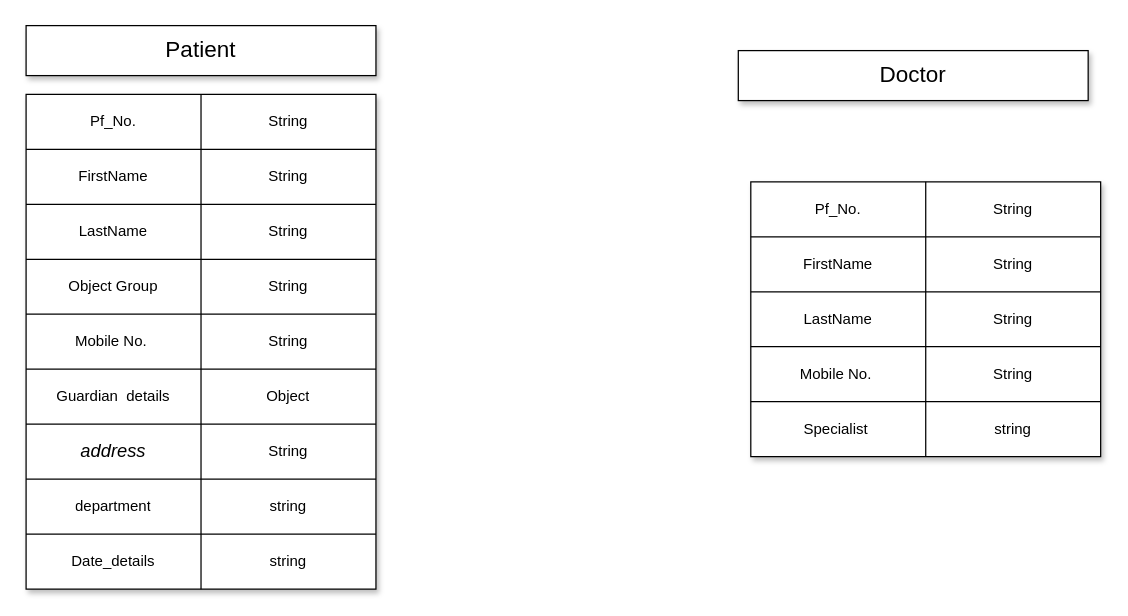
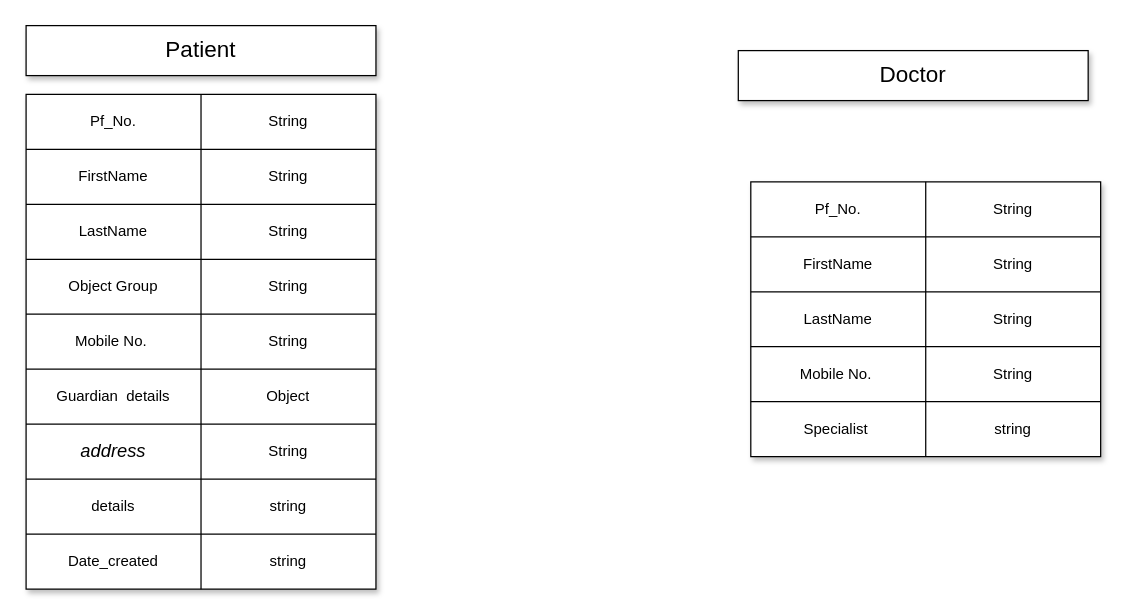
node "department": label "department" -> "details"
node "Date_details": label "Date_details" -> "Date_created"
